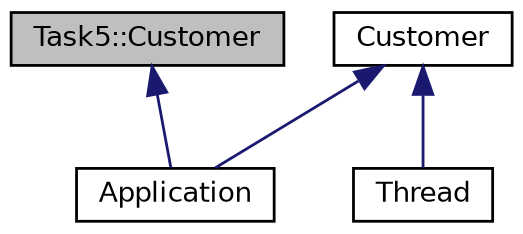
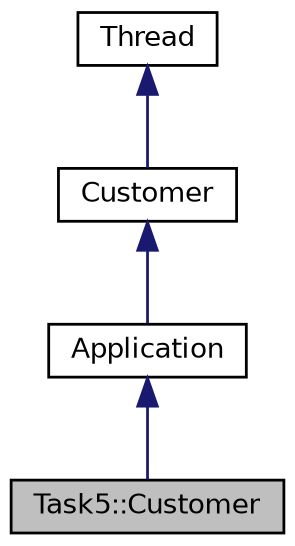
edge "Application" -> "Task5::Customer": reversed
edge "Thread" -> "Customer": reversed
